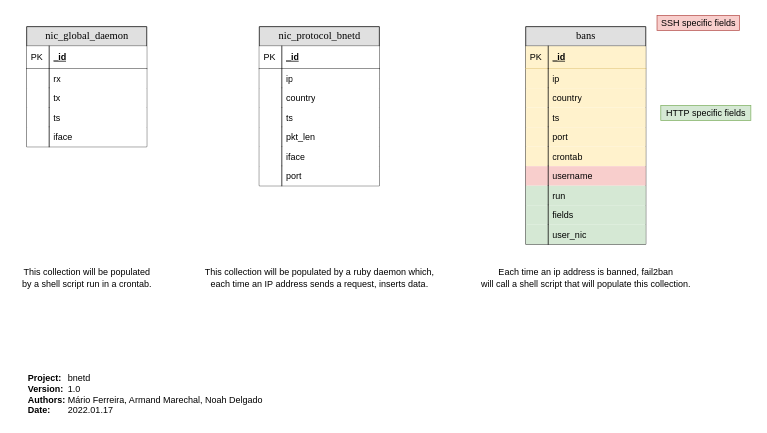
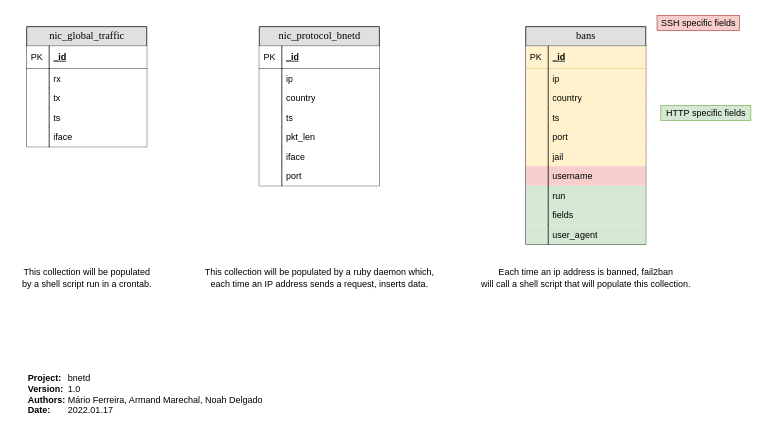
node "nic_global_daemon": label "nic_global_daemon" -> "nic_global_traffic"
node "crontab": label "crontab" -> "jail"
node "user_nic": label "user_nic" -> "user_agent"
